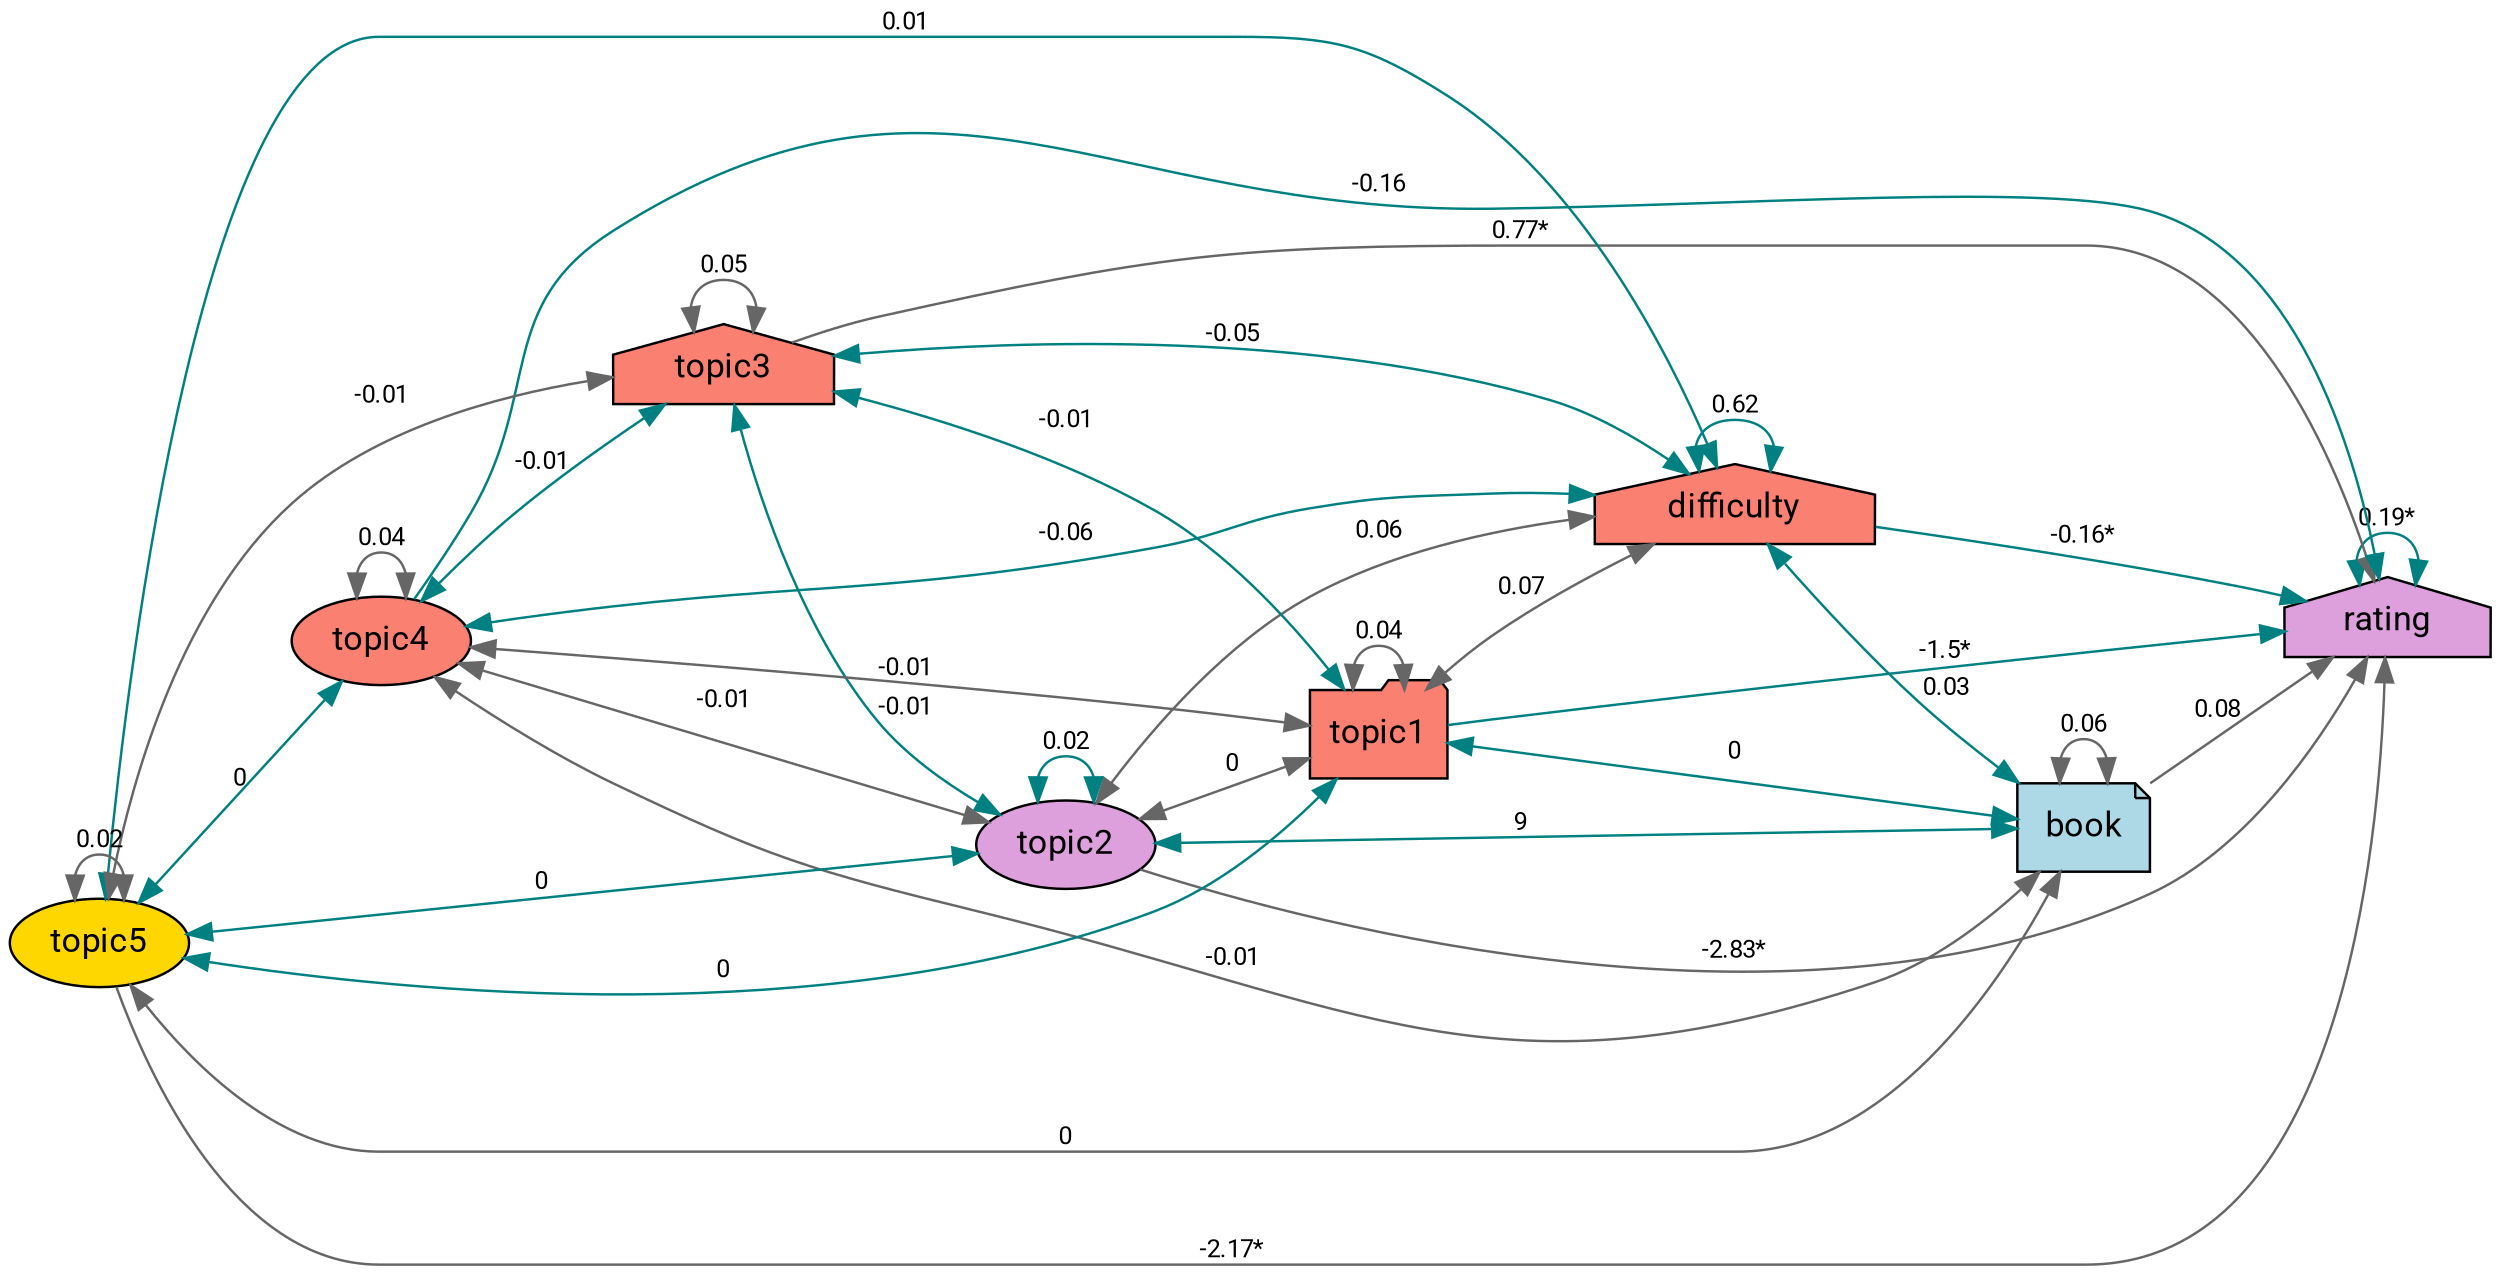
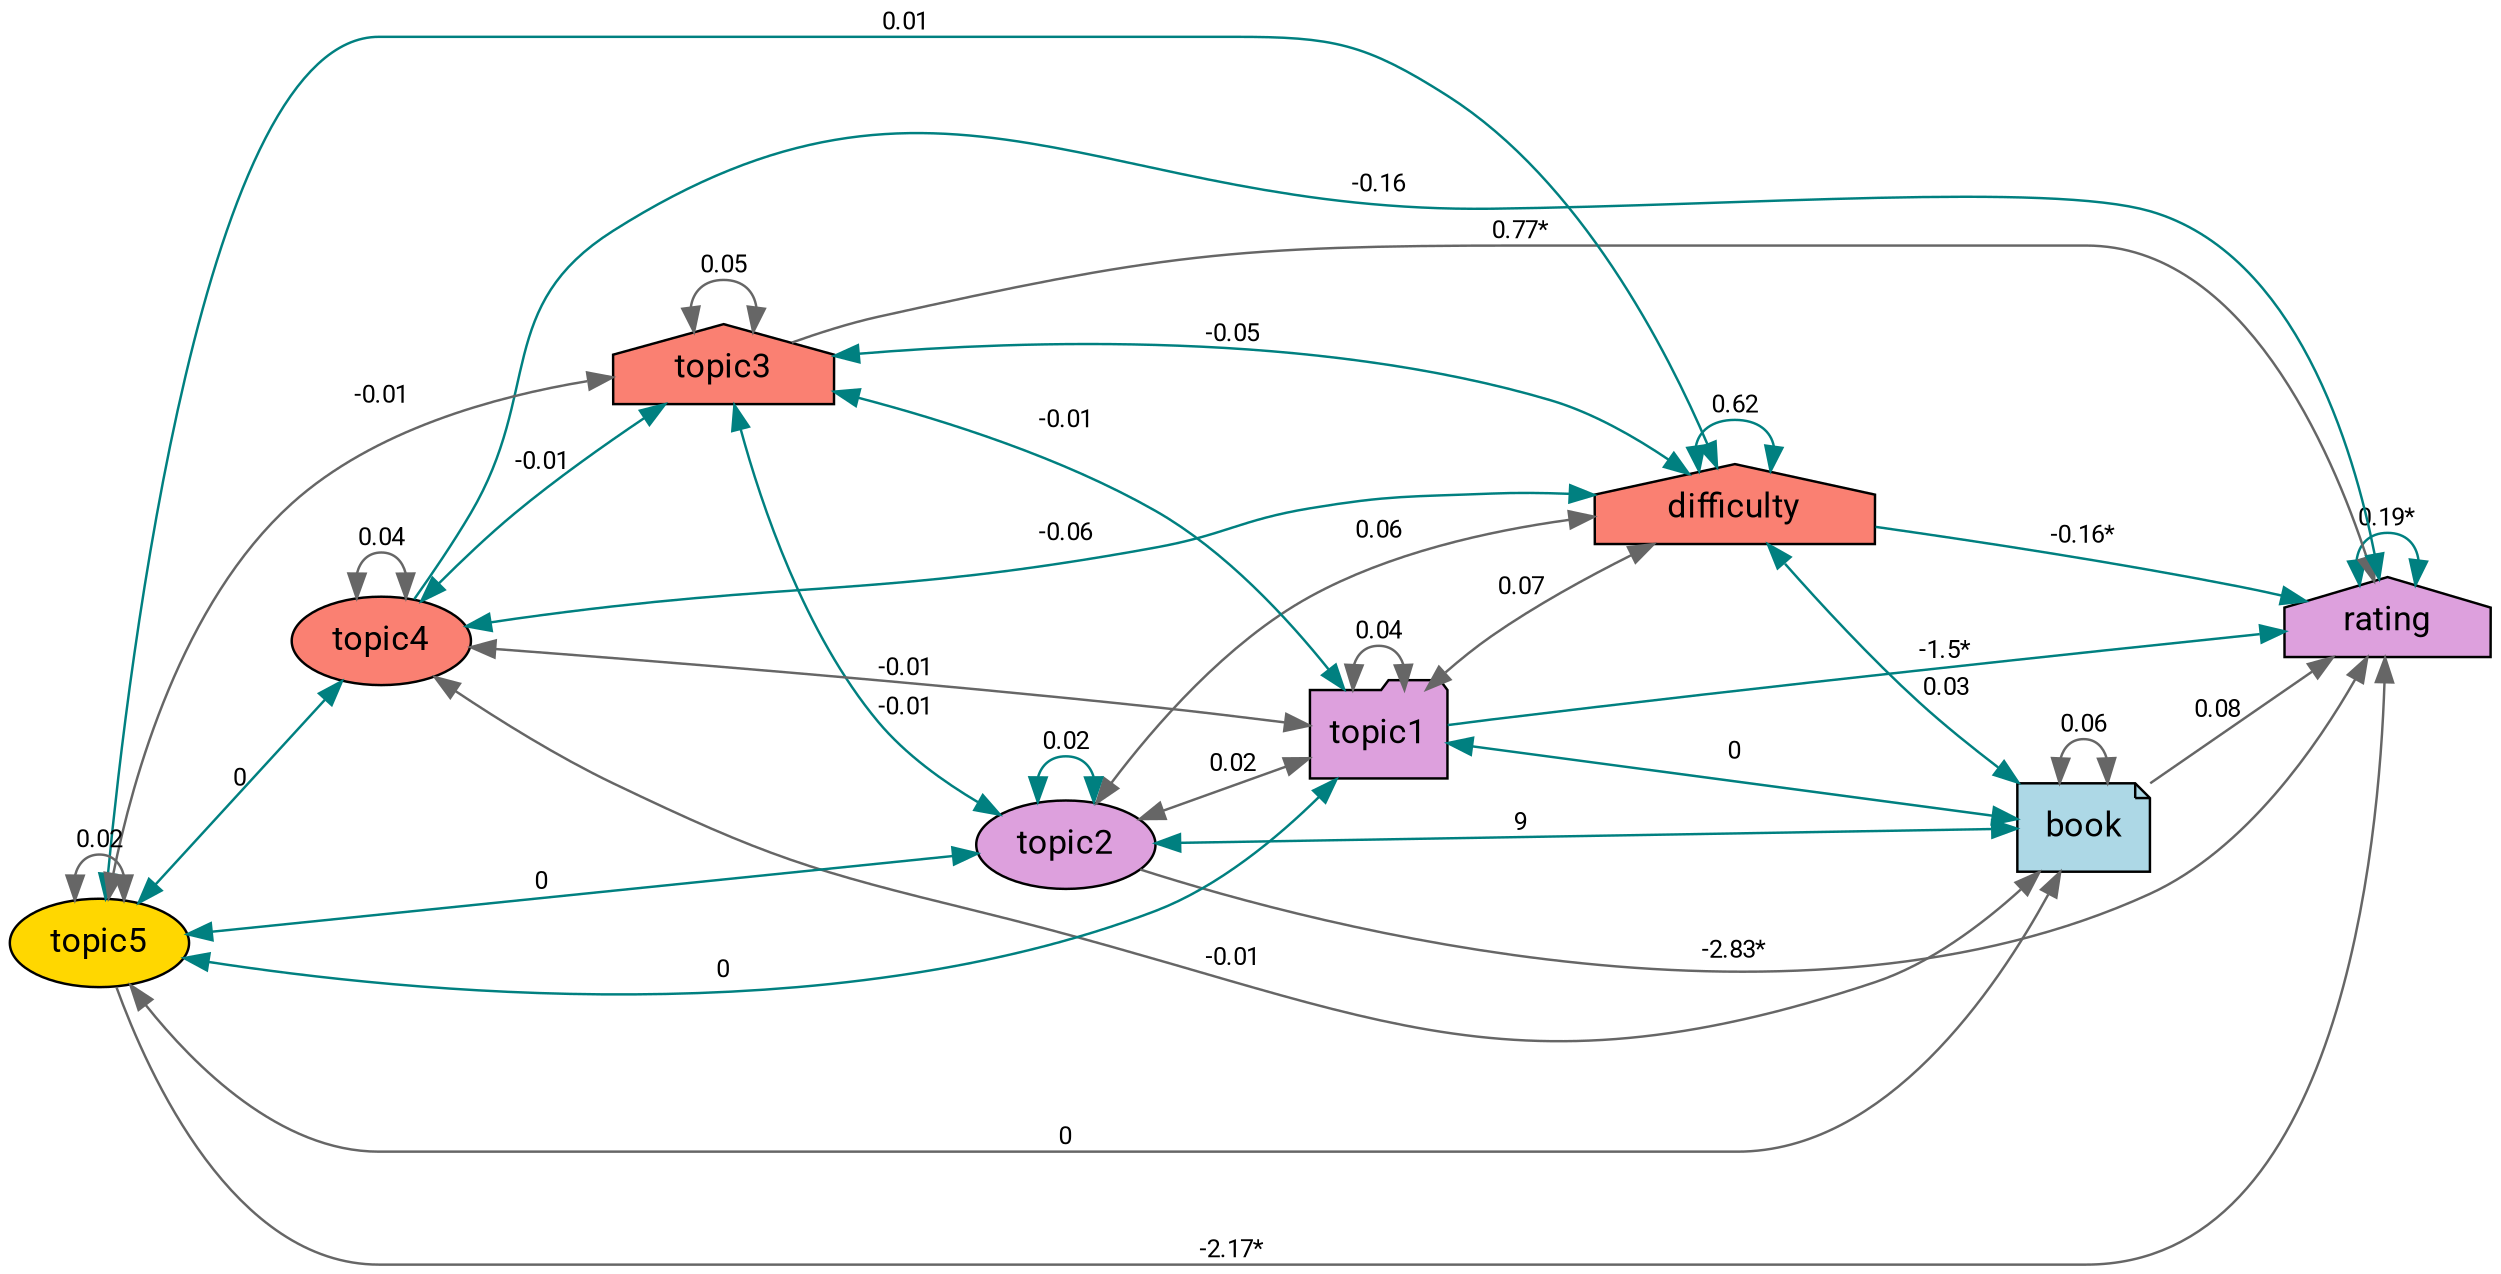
node "topic1": fillcolor salmon -> plum
edge "topic4" -- "topic2": removed, label "-0.01"
edge "topic1" -- "topic2": label "0" -> "0.02"
